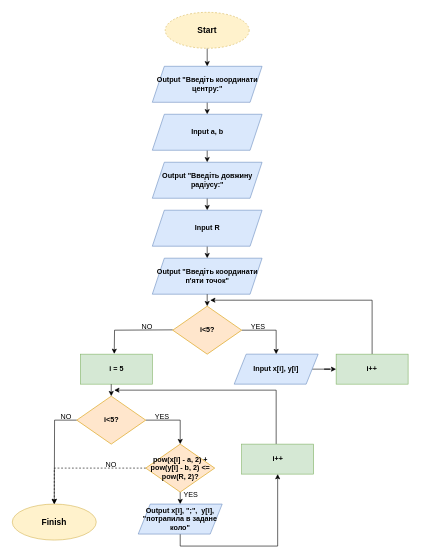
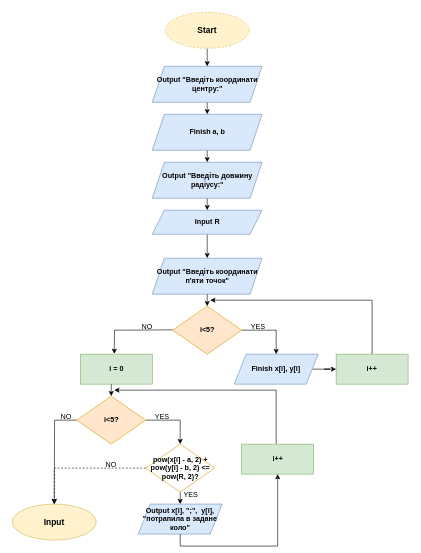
node "Input a, b": label "Input a, b" -> "Finish a, b"
node "Input R": size 110x36 -> 110x24
node "i = 5": label "i = 5" -> "i = 0"
node "Input x[i], y[i]": label "Input x[i], y[i]" -> "Finish x[i], y[i]"
node "pow(x[i] - a, 2) + pow(y[i] - b, 2) <= pow(R, 2)?": fillcolor #ffe6cc -> #ffffff
node "Finish": label "Finish" -> "Input"
